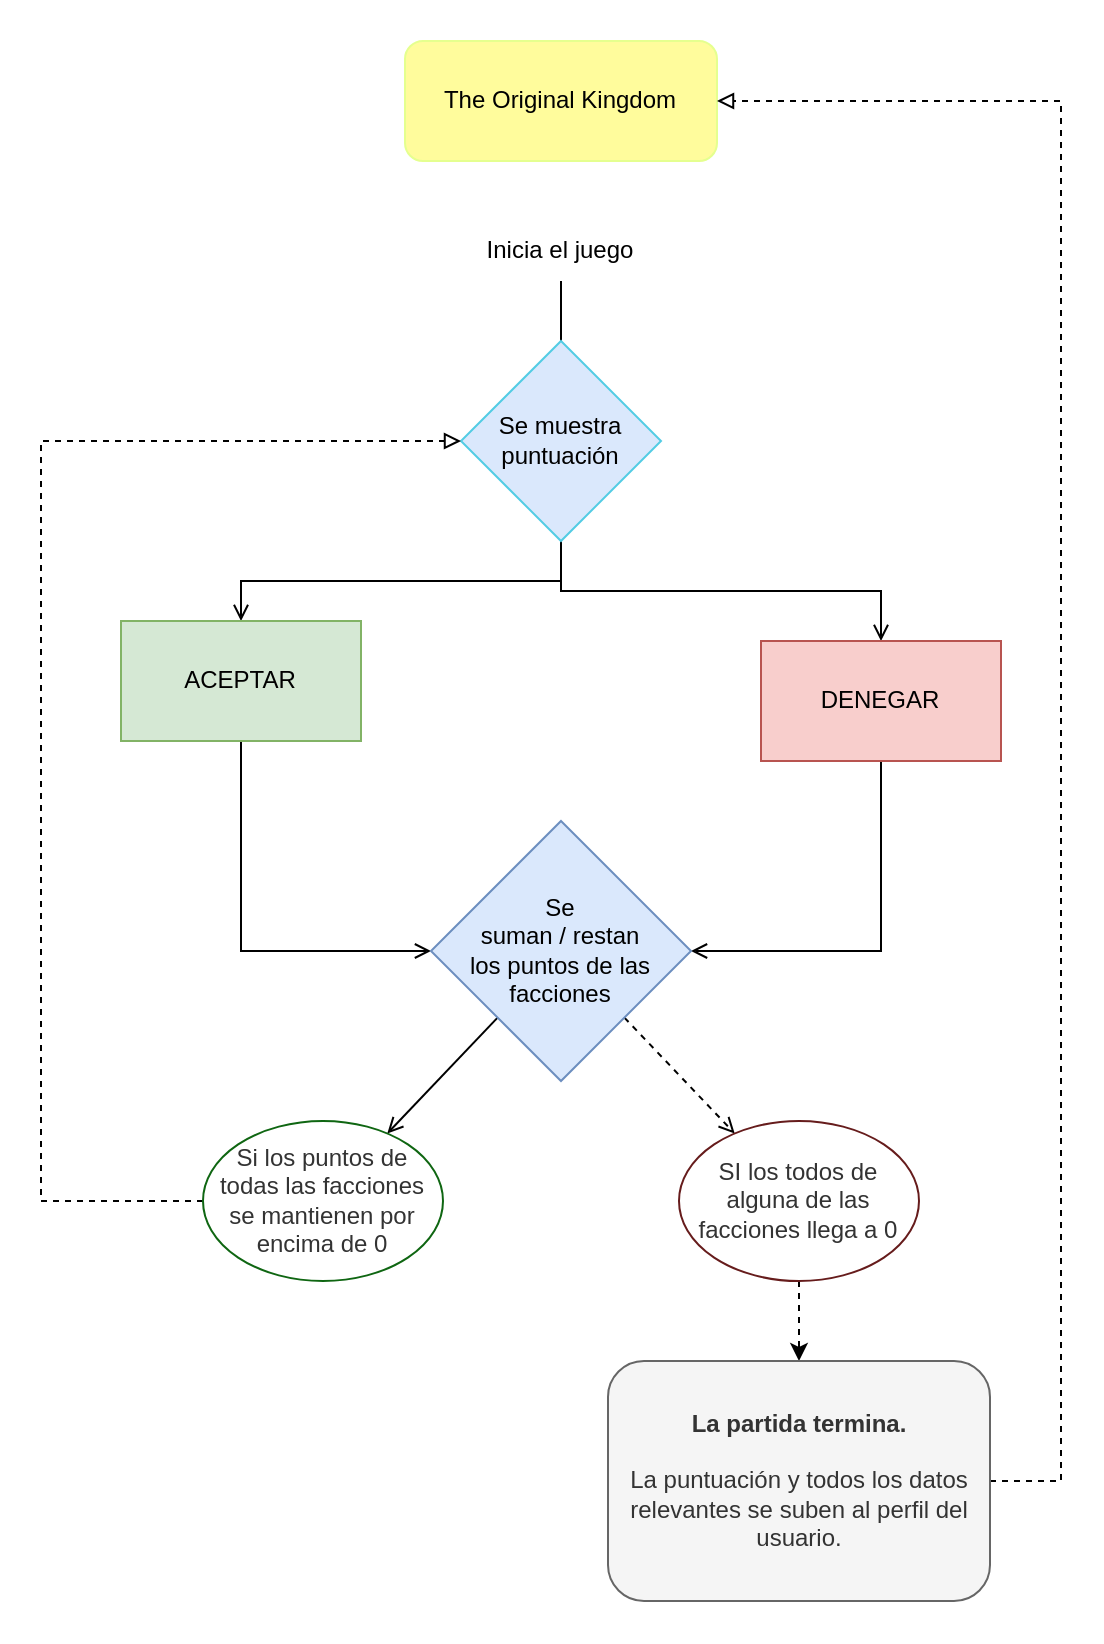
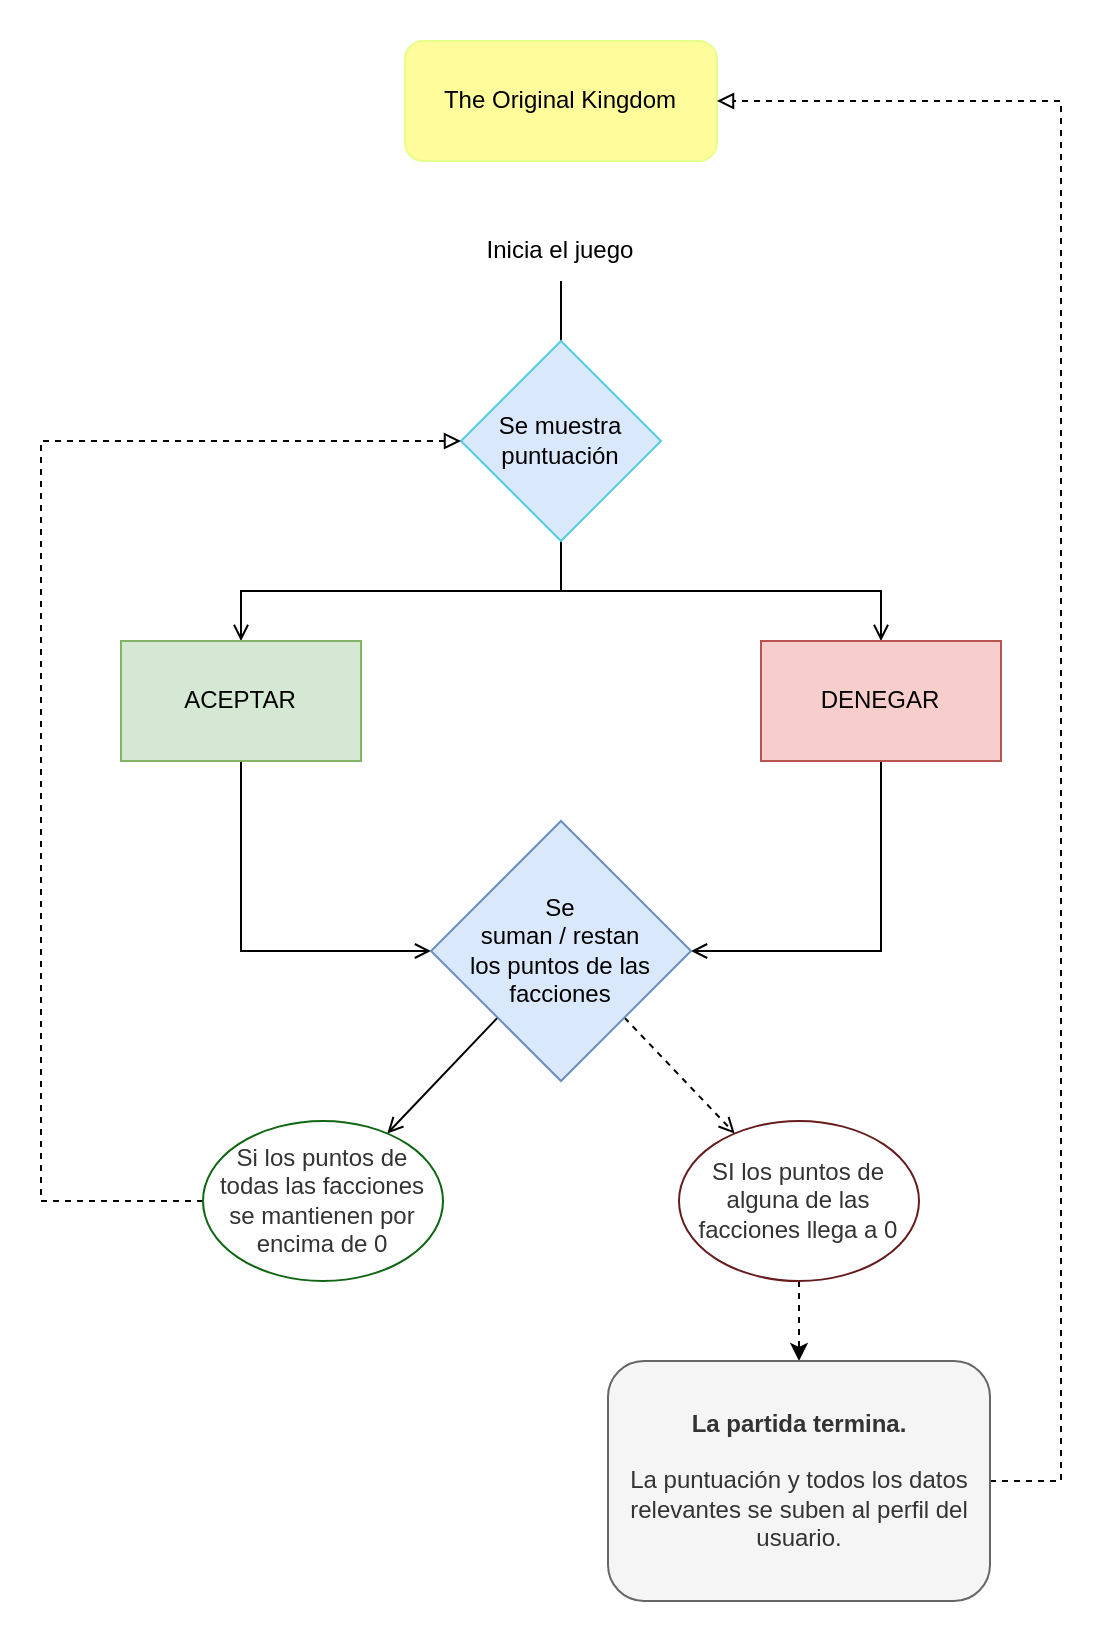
node "ACEPTAR": moved (241, 681) -> (241, 701)
node "SI los todos de alguna de las facciones llega a 0": label "SI los todos de alguna de las facciones llega a 0" -> "SI los puntos de alguna de las facciones llega a 0"
